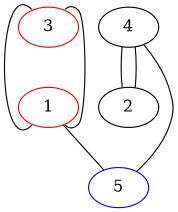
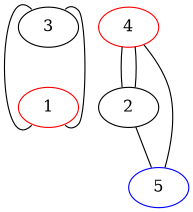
node "3": color red -> black
node "4": color black -> red
edge "1" -- "5": now "2" -- "5"
